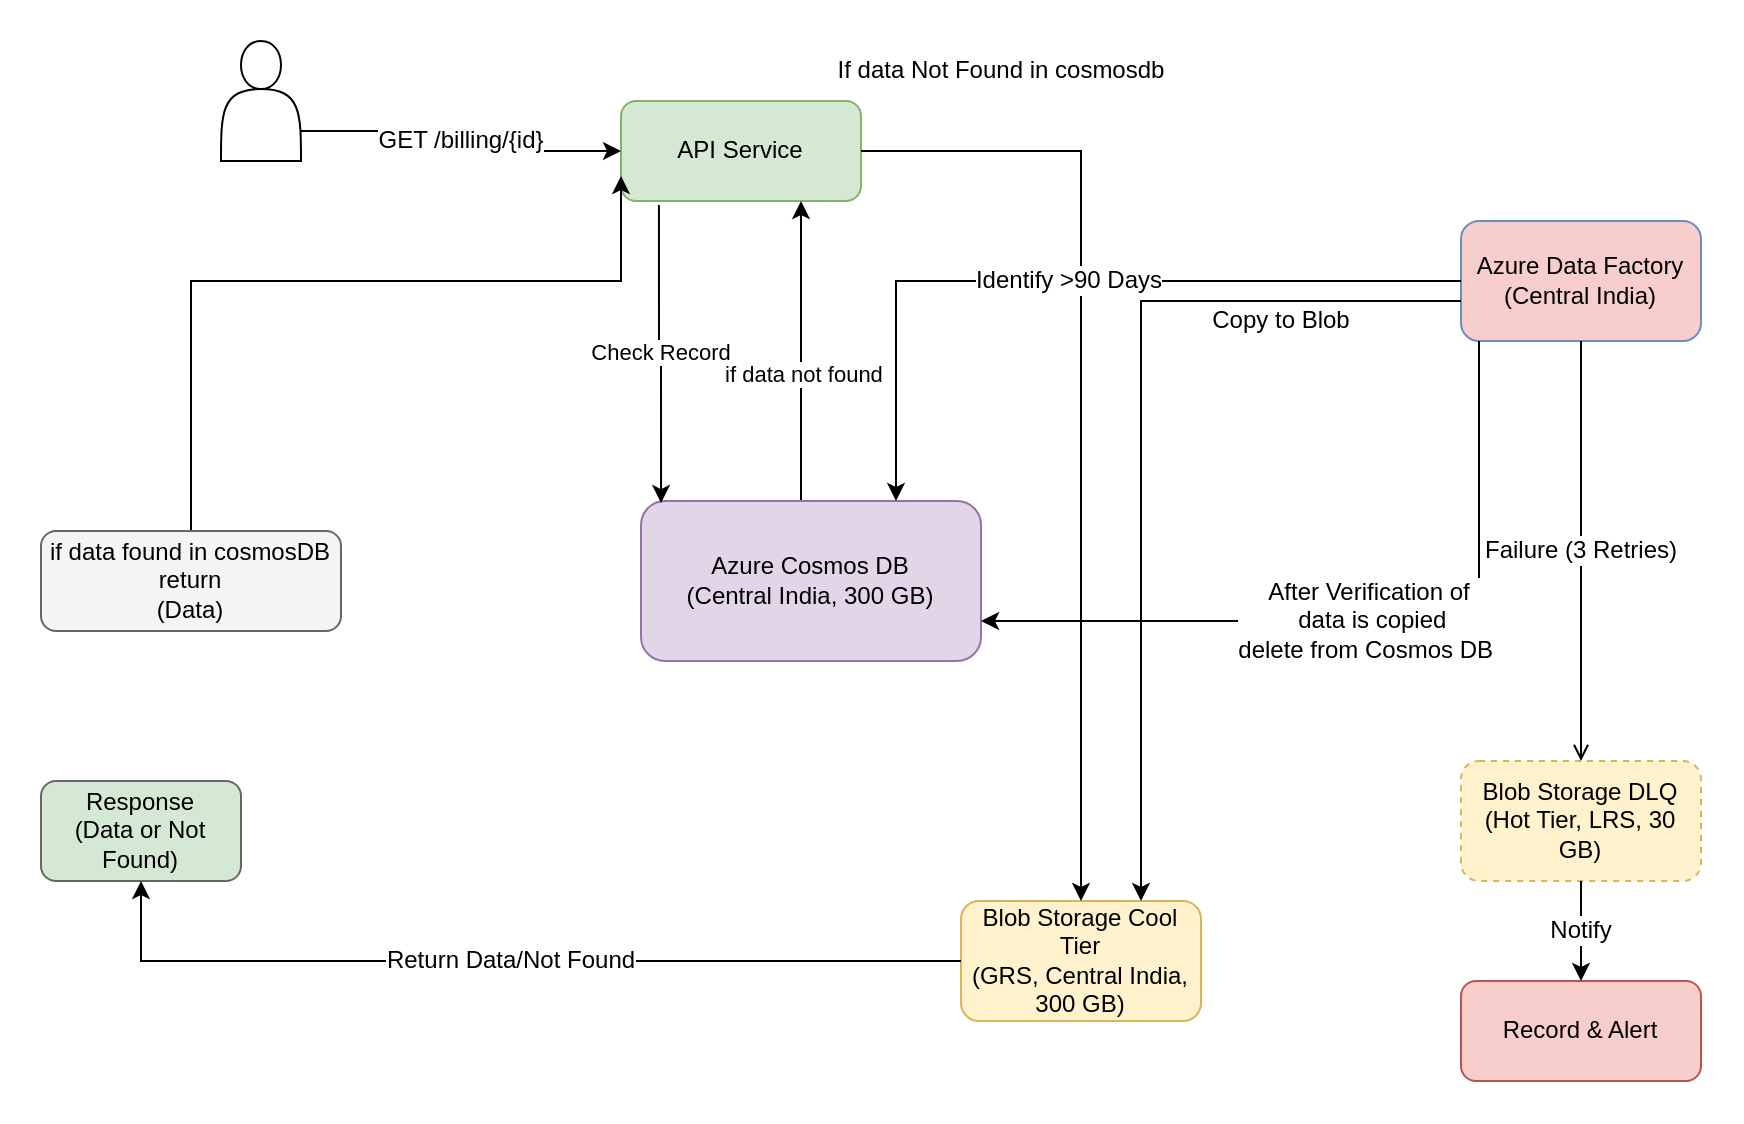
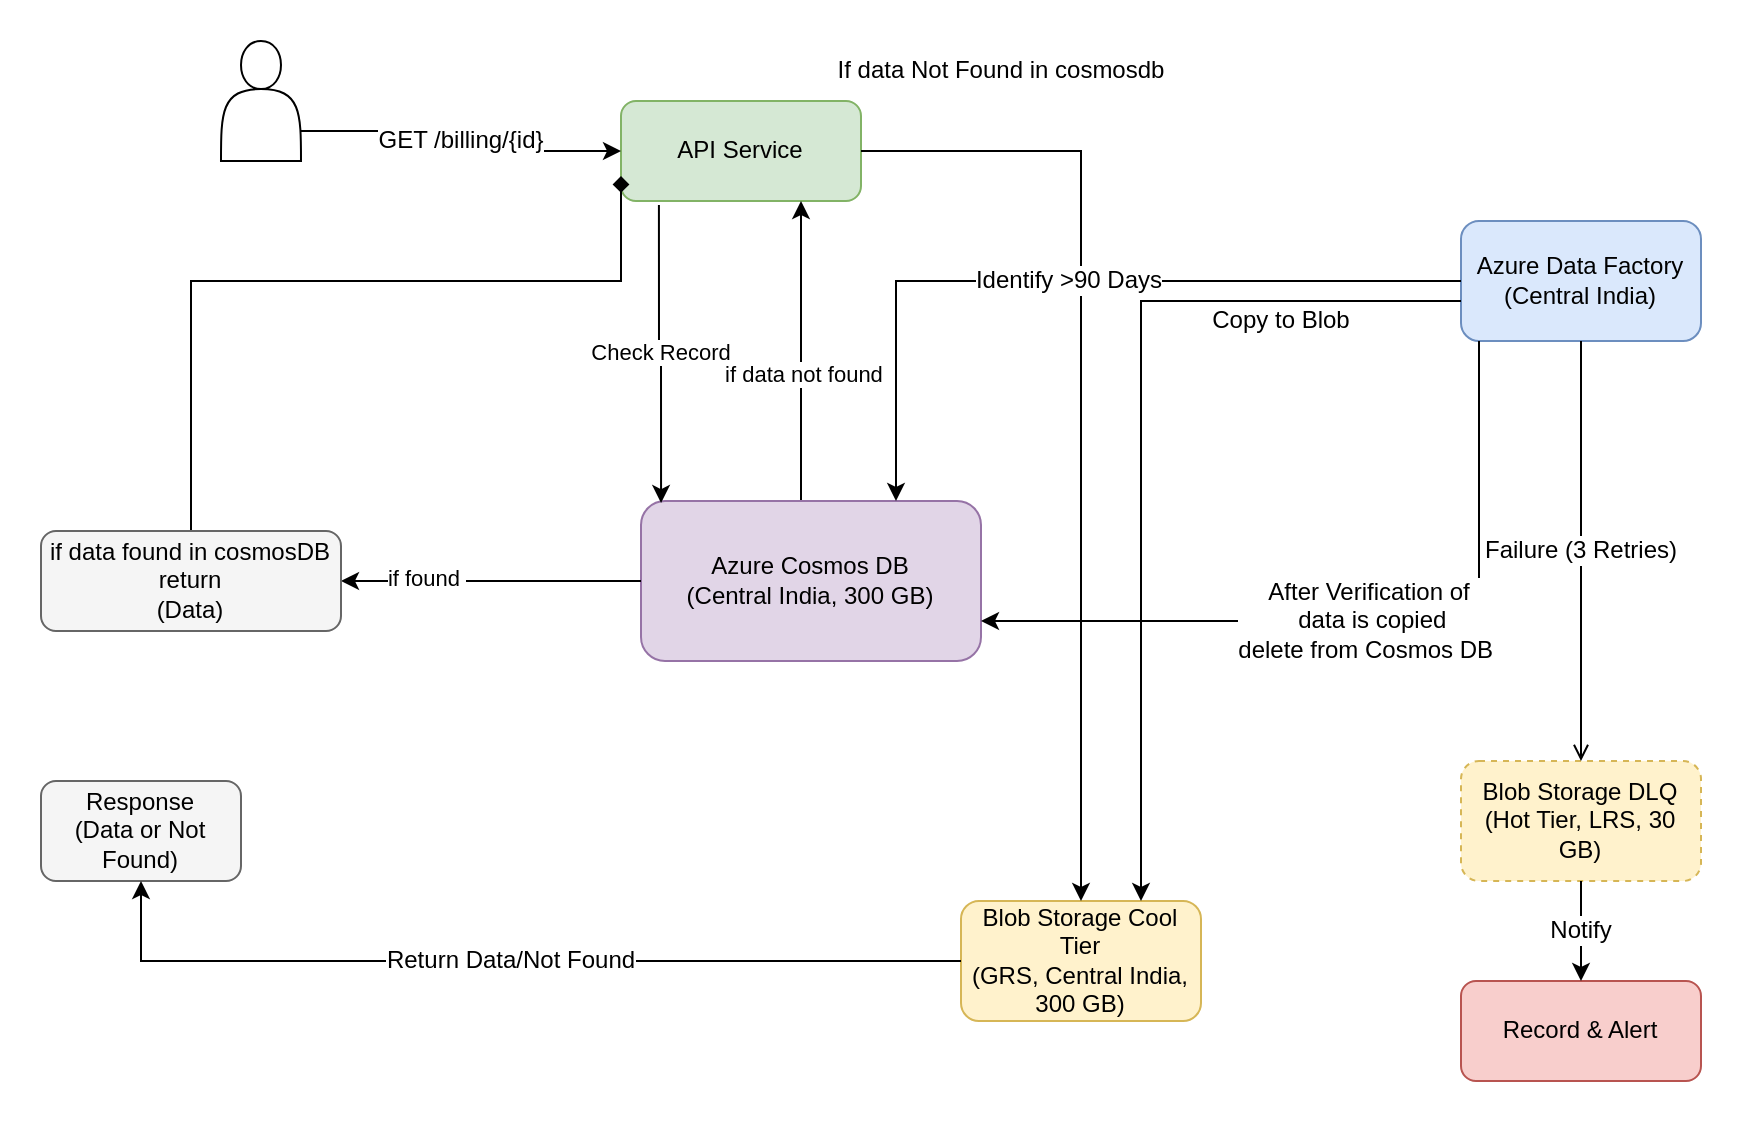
edge "if data found in cosmosDB return (Data)" -> "API Service": arrowhead classic -> diamond
node "Azure Data Factory (Central India)": fillcolor #f8cecc -> #dae8fc
edge "Azure Cosmos DB (Central India, 300 GB)" -> "if data found in cosmosDB return (Data)": added, label "if found"
node "Response (Data or Not Found)": fillcolor #d5e8d4 -> #f5f5f5
